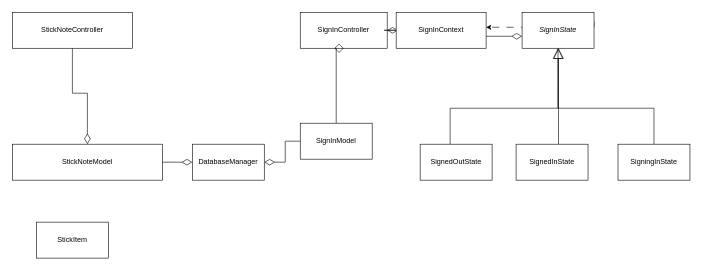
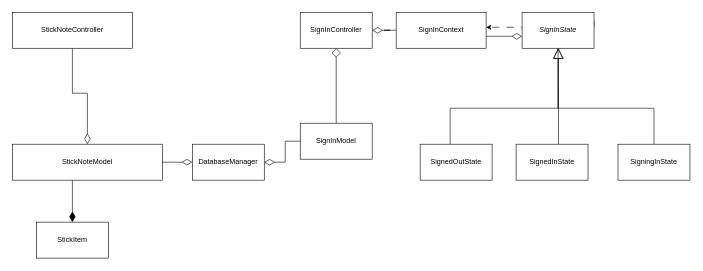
node "SignInController": size 87x36 -> 72x36
edge "StickNoteModel" -> "StickItem": added
